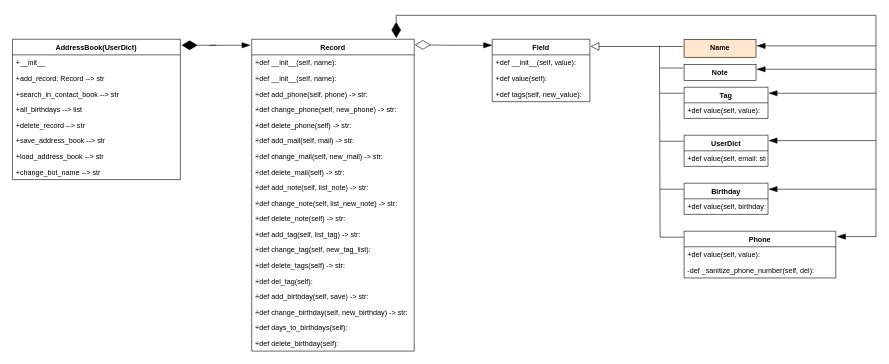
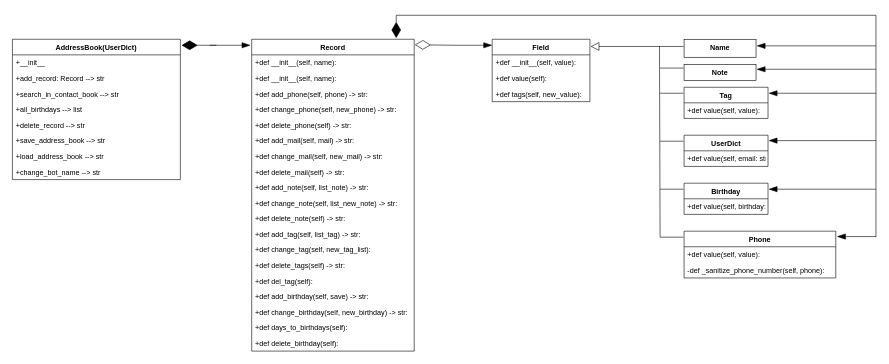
node "Name": fillcolor #ffe6cc -> #ffffff
node "-def _sanitize_phone_number(self, del):": label "-def _sanitize_phone_number(self, del):" -> "-def _sanitize_phone_number(self, phone):"
